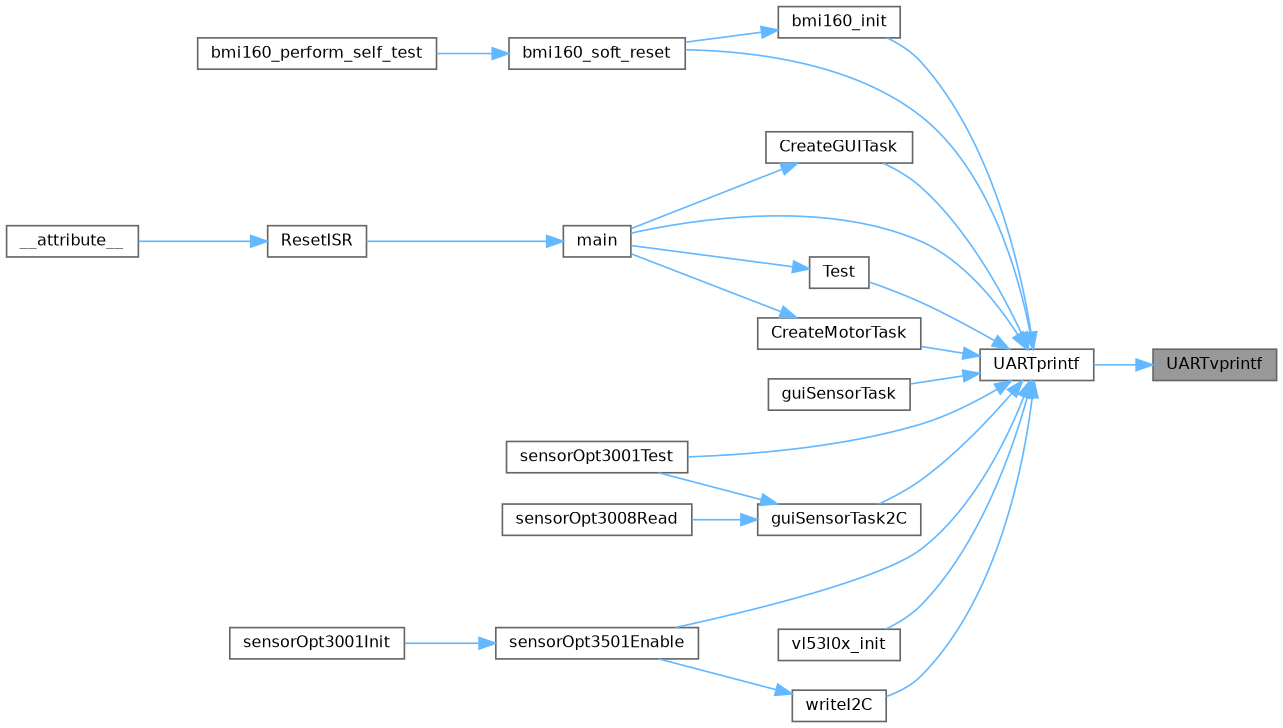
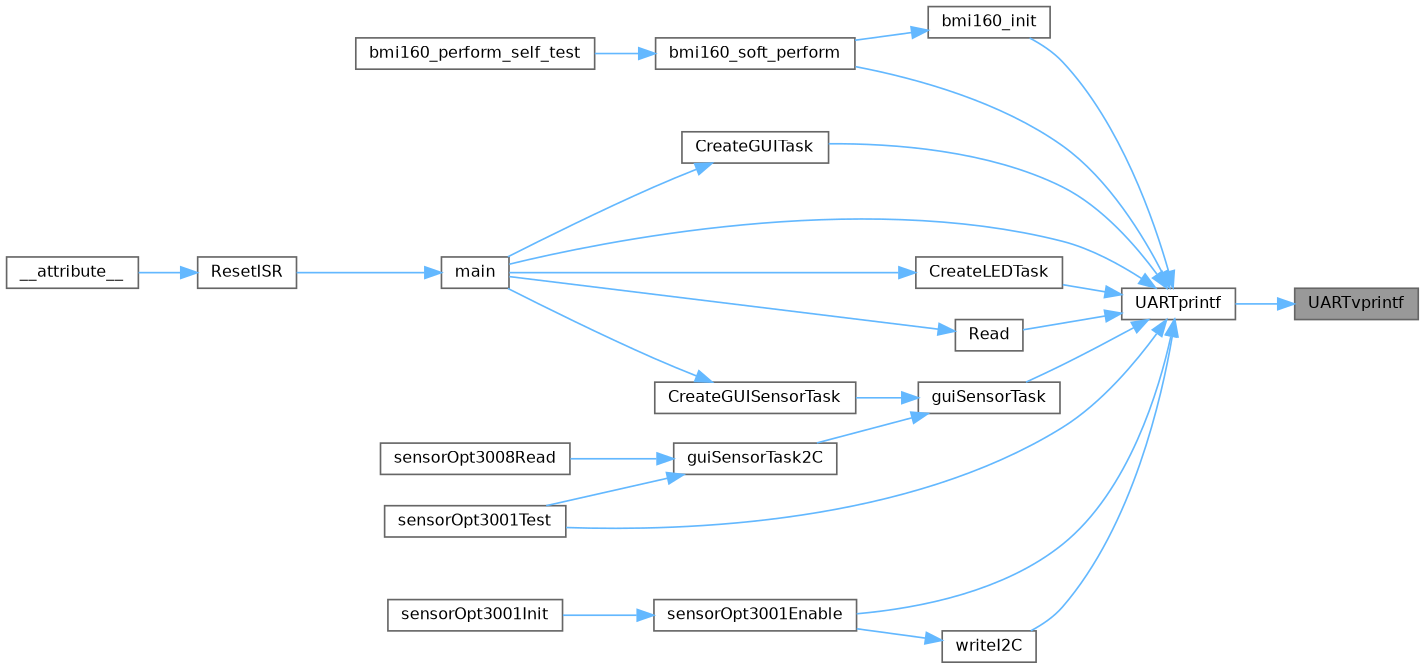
node "bmi160_soft_reset": label "bmi160_soft_reset" -> "bmi160_soft_perform"
node "Test": label "Test" -> "CreateLEDTask"
node "CreateMotorTask": label "CreateMotorTask" -> "Read"
node "CreateGUISensorTask": added
edge "guiSensorTask2C" -> "UARTprintf": now "guiSensorTask2C" -> "guiSensorTask"
node "sensorOpt3501Enable": label "sensorOpt3501Enable" -> "sensorOpt3001Enable"
node "vl53l0x_init": removed
